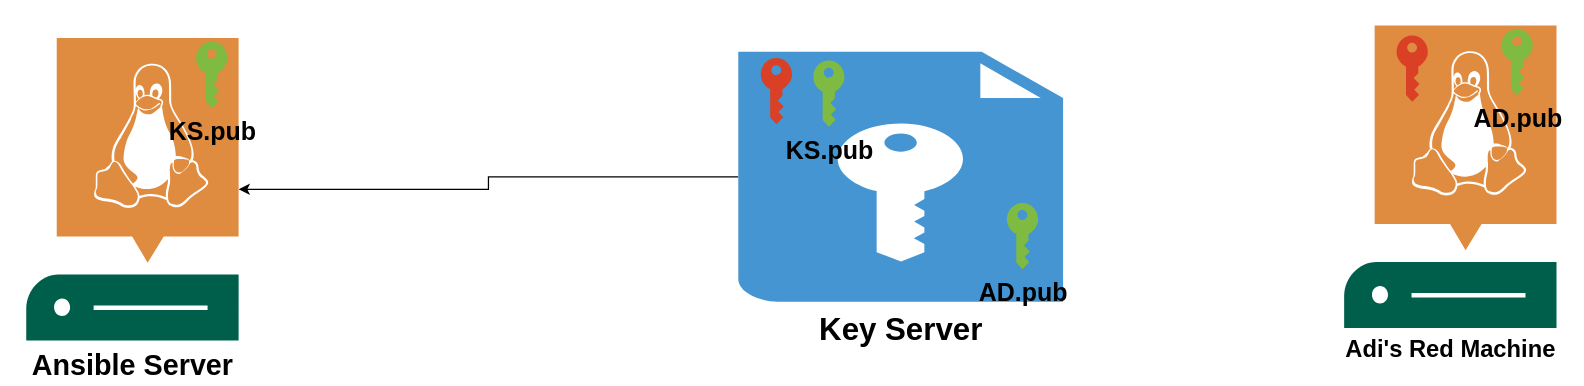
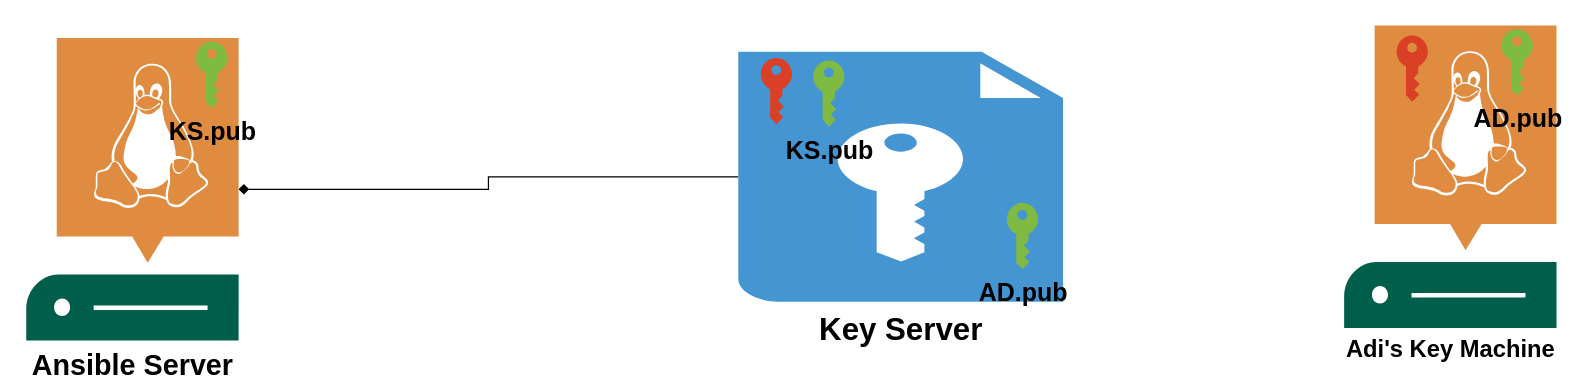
edge "Key Server" -> "Ansible Server": arrowhead classic -> diamond
node "Adi's Red Machine": label "Adi's Red Machine" -> "Adi's Key Machine"
